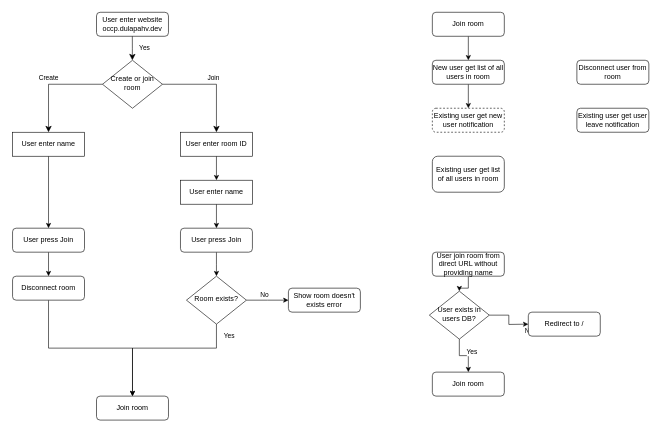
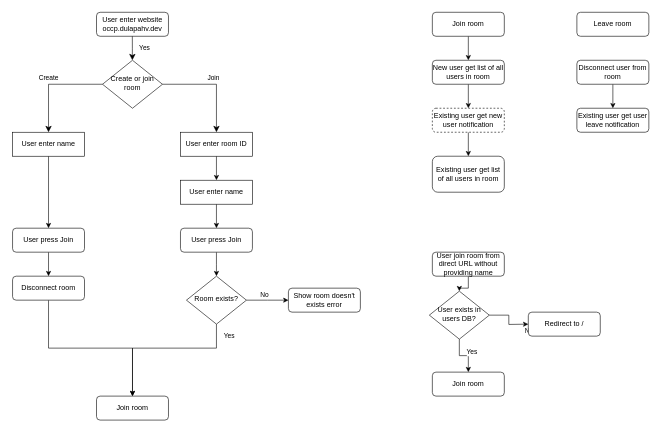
node "Leave room": added
edge "Disconnect user from room" -> "Existing user get user leave notification": added
edge "Existing user get new user notification" -> "Existing user get list of all users in room": added
